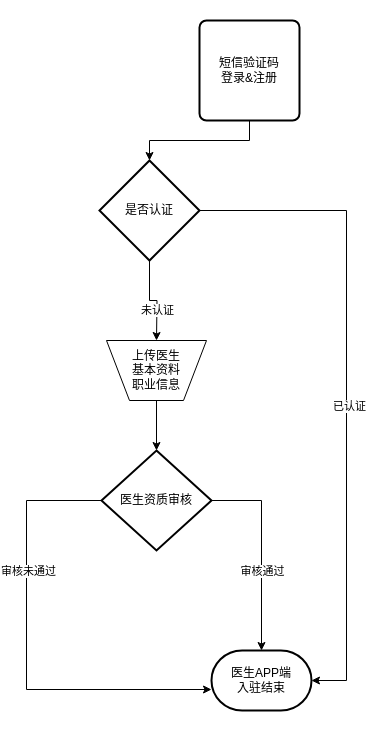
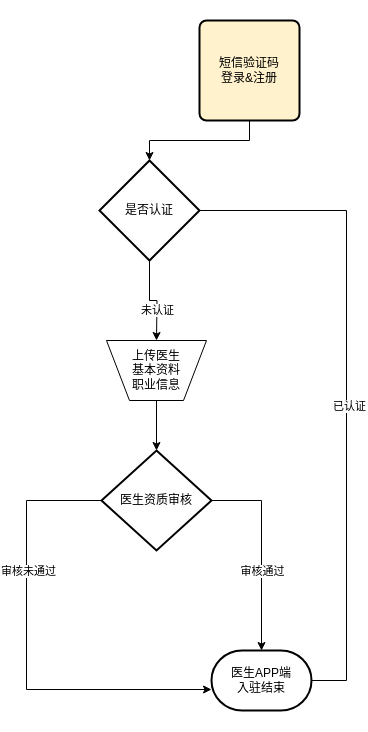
node "短信验证码 登录&注册": fillcolor #ffffff -> #fff2cc
edge "是否认证" -> "医生APP端 入驻结束": arrowhead classic -> none
